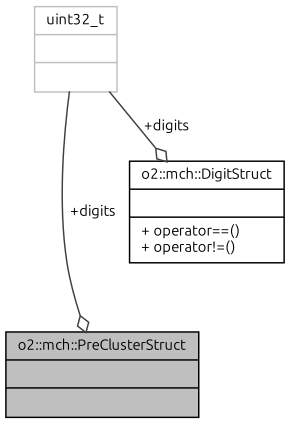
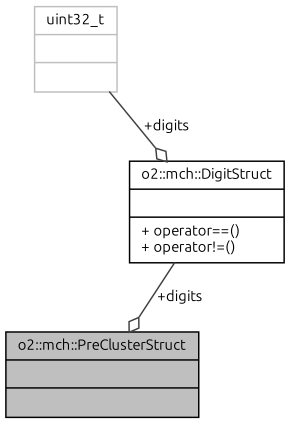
edge "uint32_t" -> "o2::mch::PreClusterStruct": now "o2::mch::DigitStruct" -> "o2::mch::PreClusterStruct"
